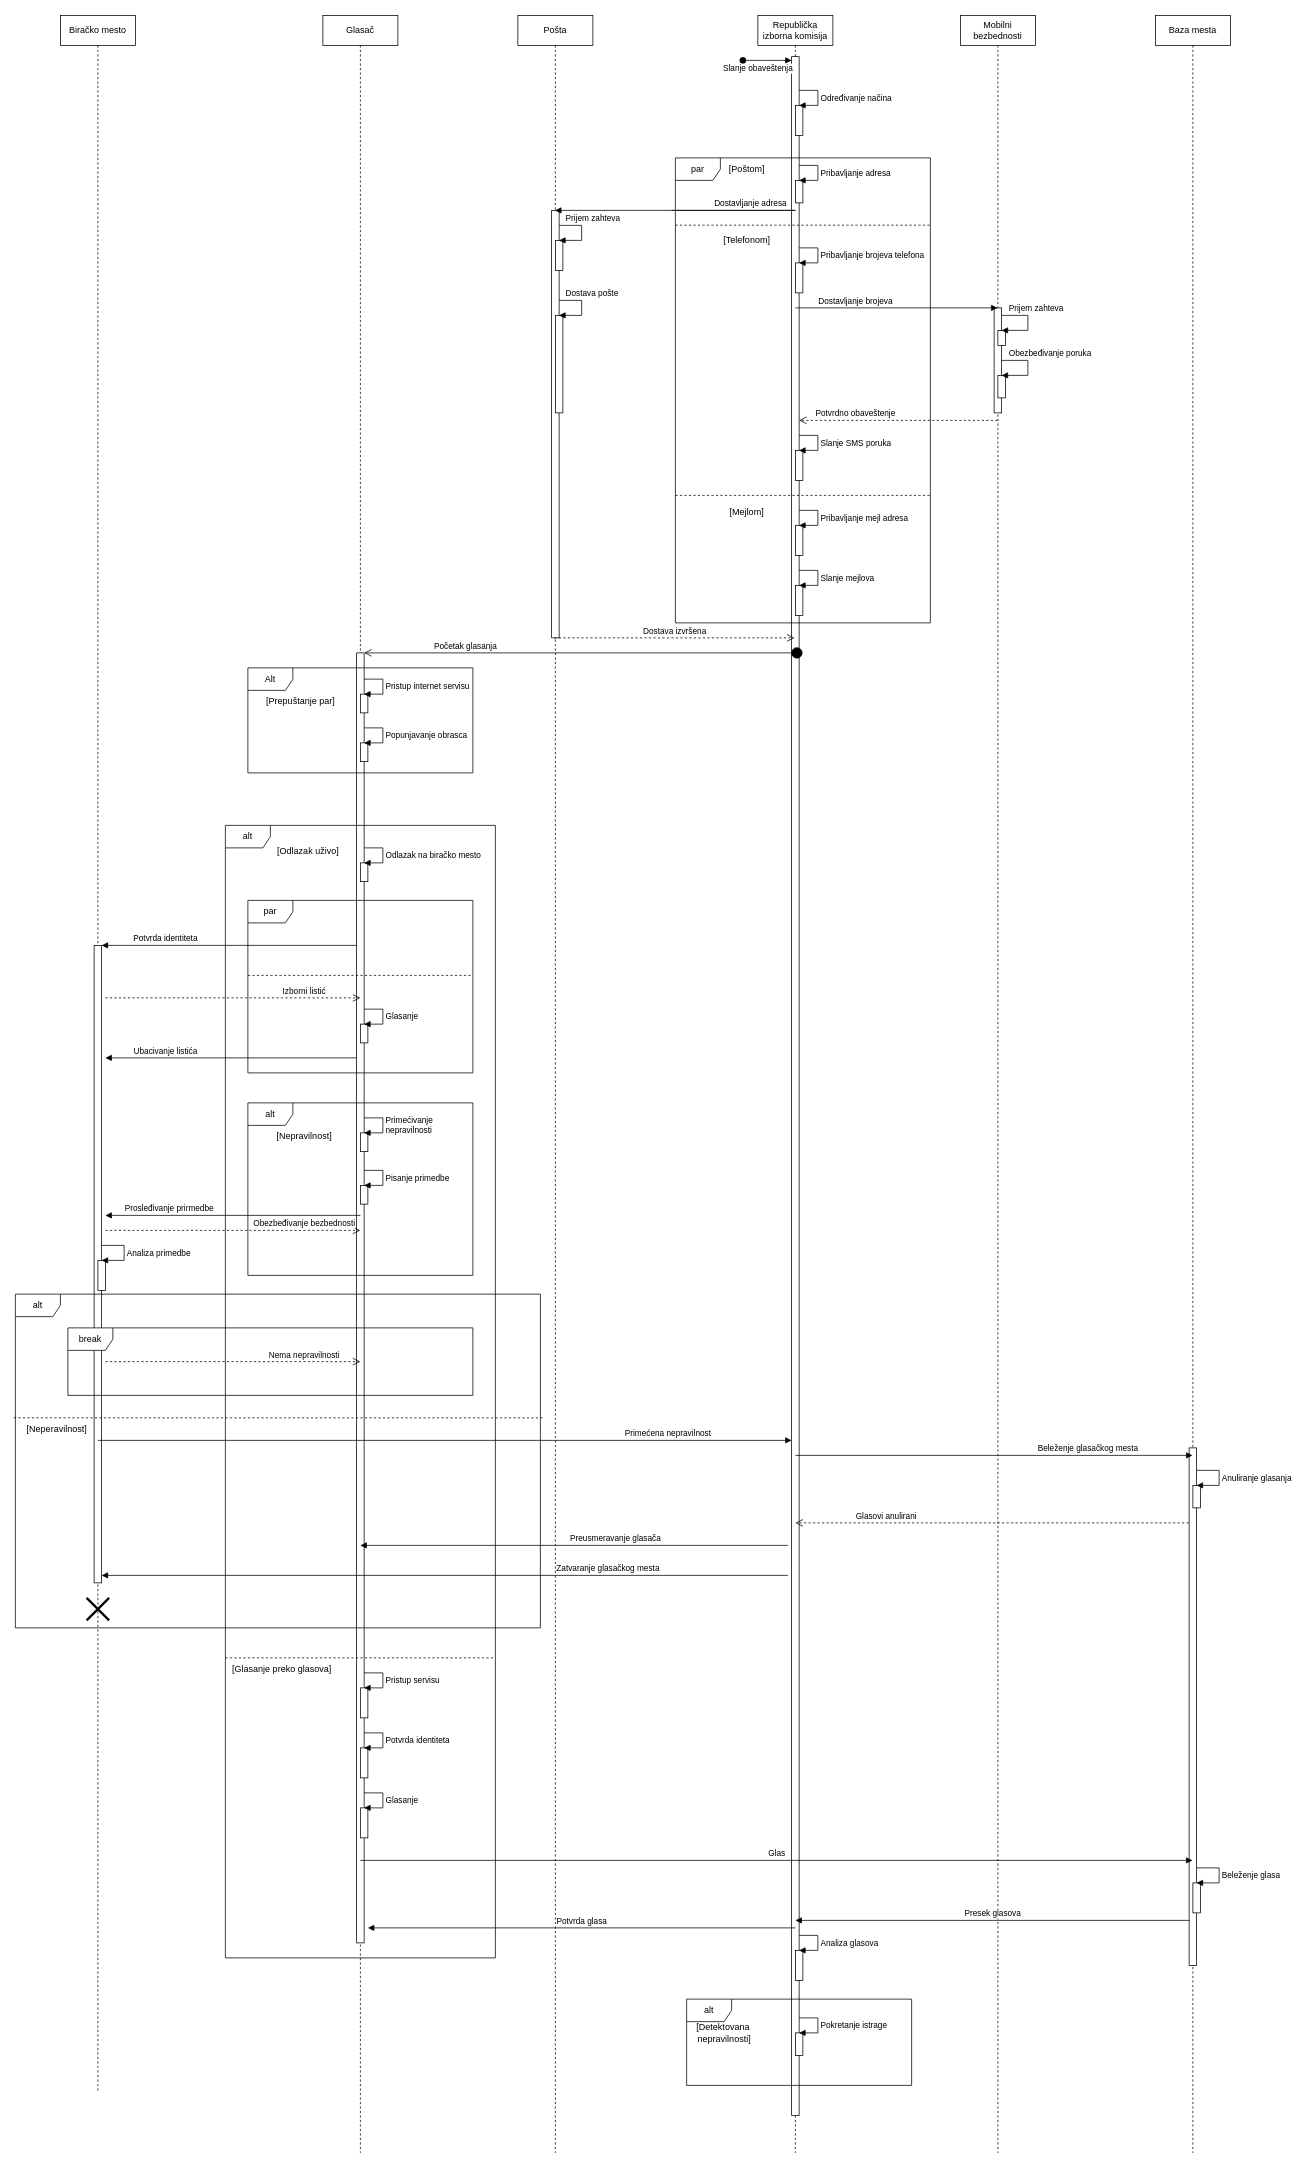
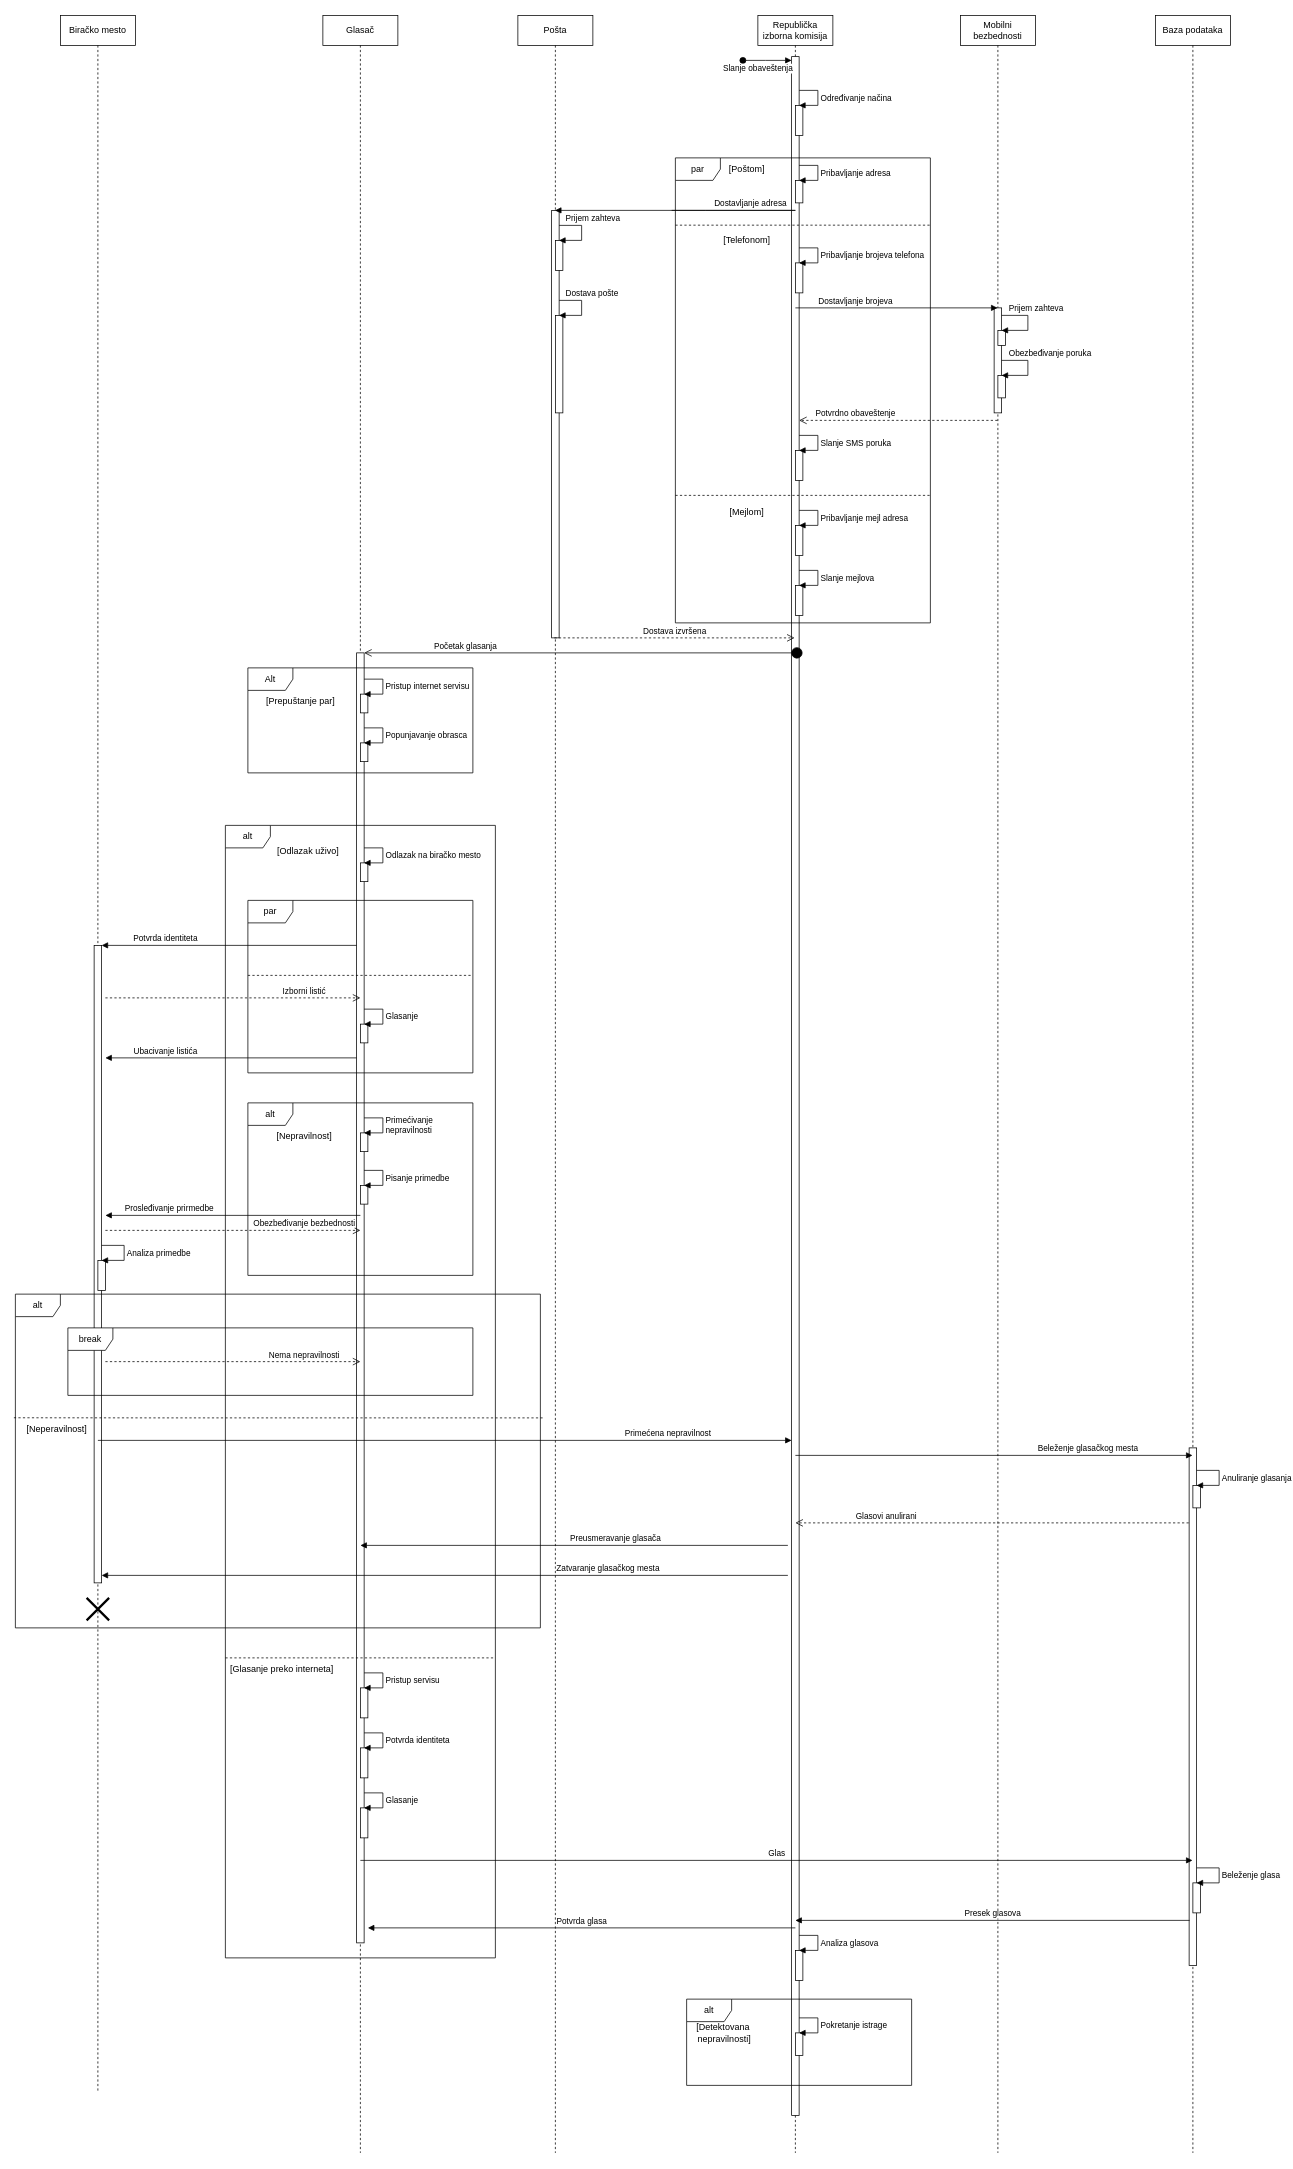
node "Baza mesta": label "Baza mesta" -> "Baza podataka"
node "[Glasanje preko glasova]": label "[Glasanje preko glasova]" -> "[Glasanje preko interneta]"
